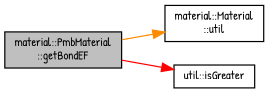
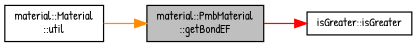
edge "material::PmbMaterial ::getBondEF" -> "material::Material ::util": reversed
node "util::isGreater": label "util::isGreater" -> "isGreater::isGreater"
